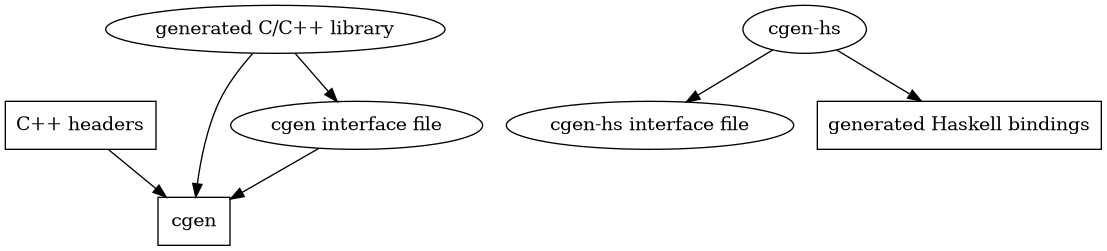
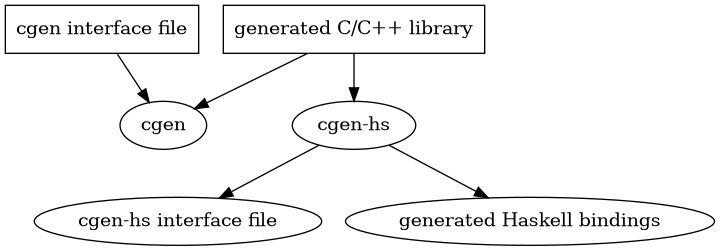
node "generated C/C++ library": shape ellipse -> box
edge "generated C/C++ library" -> "cgen interface file": now "generated C/C++ library" -> "cgen-hs"
node "C++ headers": removed
node "cgen interface file": shape ellipse -> box
node "generated Haskell bindings": shape box -> ellipse
node "cgen": shape box -> ellipse
